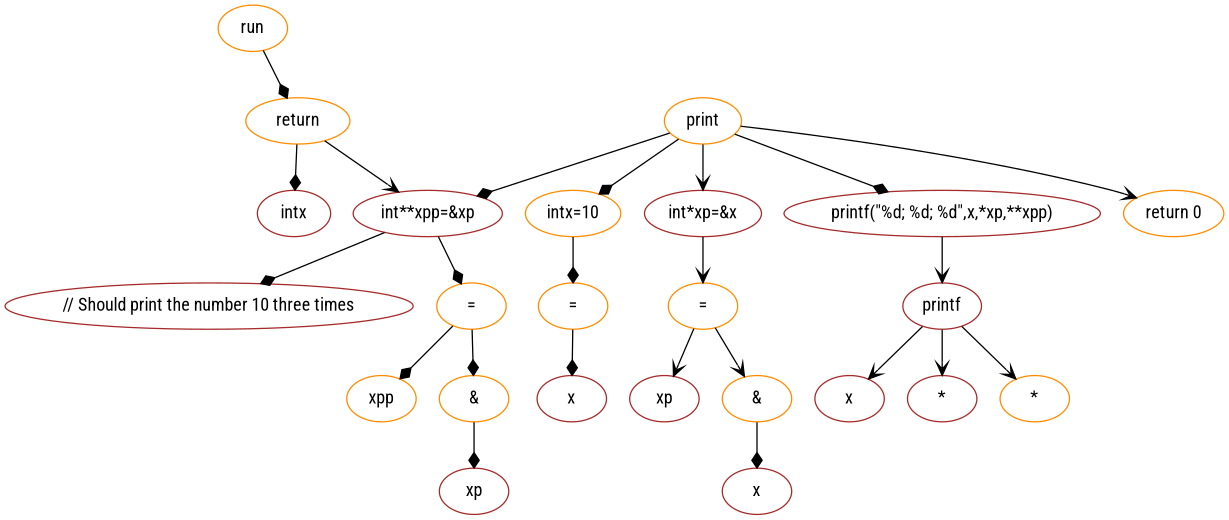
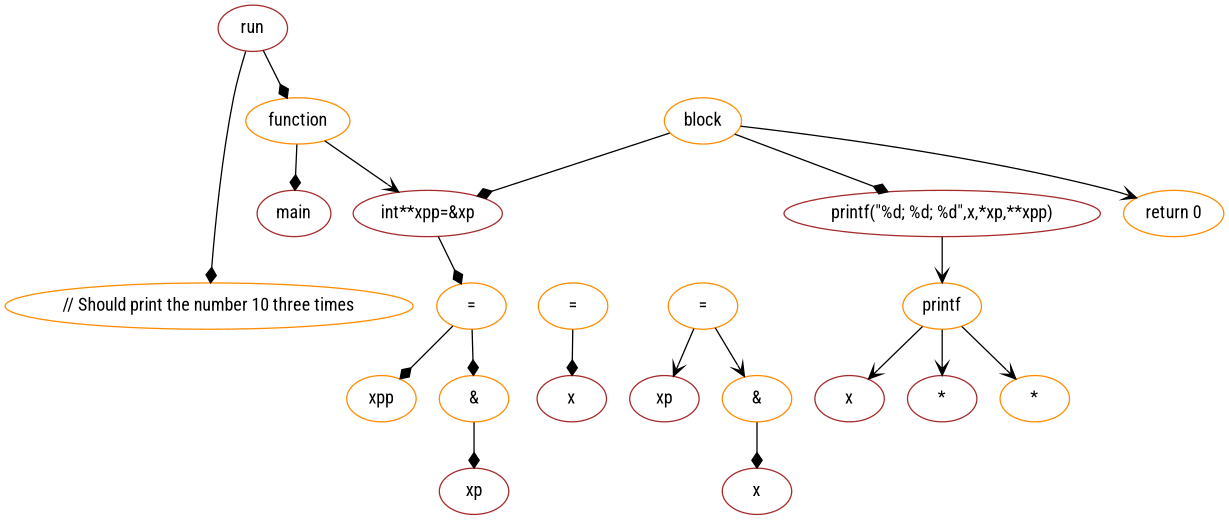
node "run": color darkorange -> brown
node "return": label "return" -> "function"
node "print": label "print" -> "block"
node "intx": label "intx" -> "main"
node "intx=10": removed
node "int*xp=&x": removed
edge "int**xpp=&xp" -> "// Should print the number 10 three times": now "run" -> "// Should print the number 10 three times"
node "// Should print the number 10 three times": color brown -> darkorange
node "printf": color brown -> darkorange
